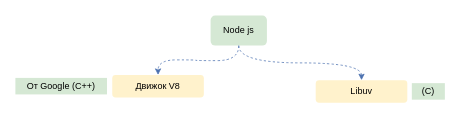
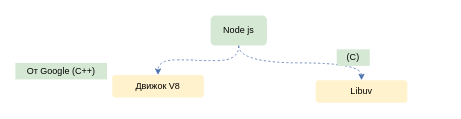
node "От Google (C++)": moved (61, 86) -> (61, 71)
node "(C)": moved (428, 91) -> (353, 57)
